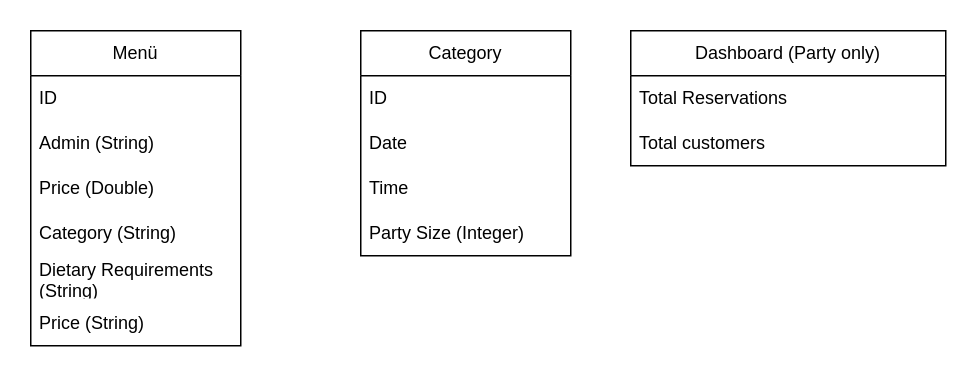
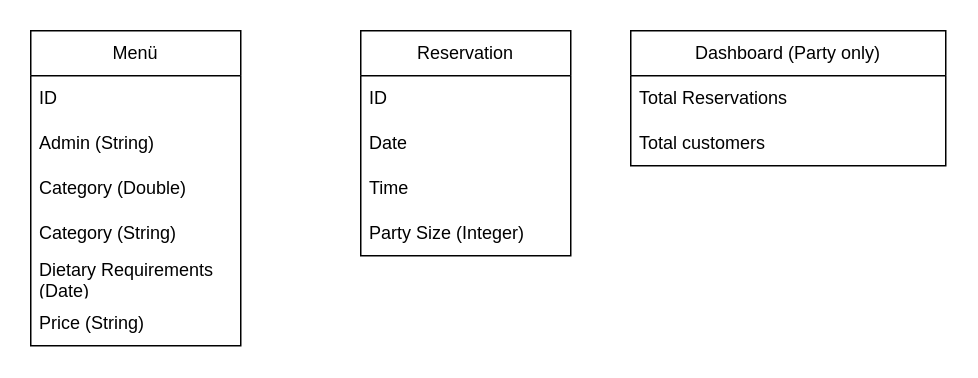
node "Category": label "Category" -> "Reservation"
node "Price (Double)": label "Price (Double)" -> "Category (Double)"
node "Dietary Requirements (String)": label "Dietary Requirements (String)" -> "Dietary Requirements (Date)"
